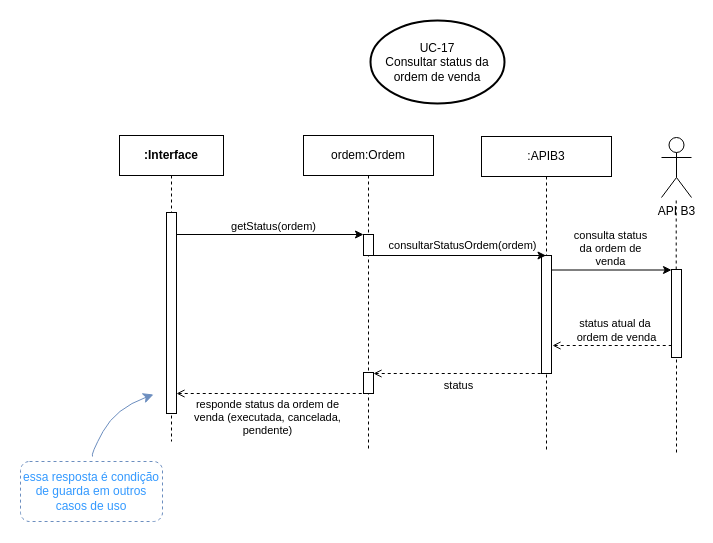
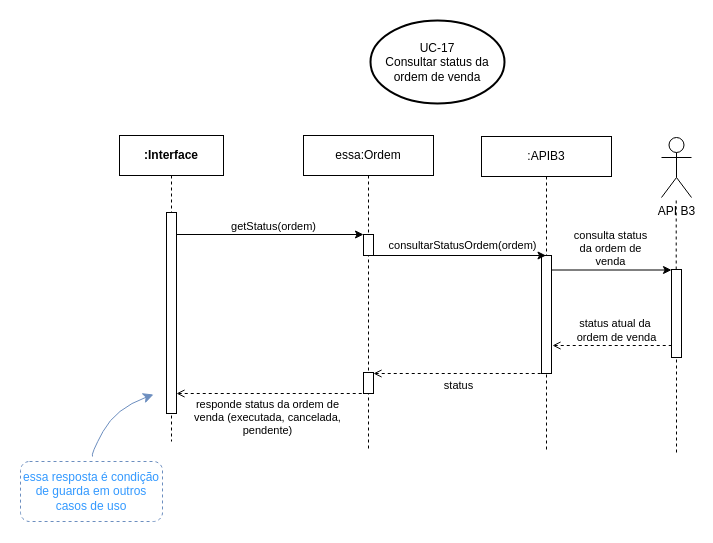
node "ordem:Ordem": label "ordem:Ordem" -> "essa:Ordem"
